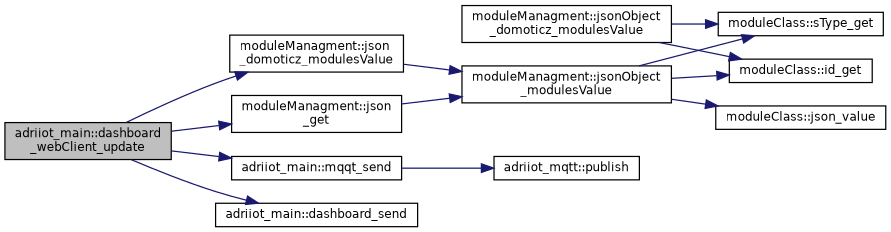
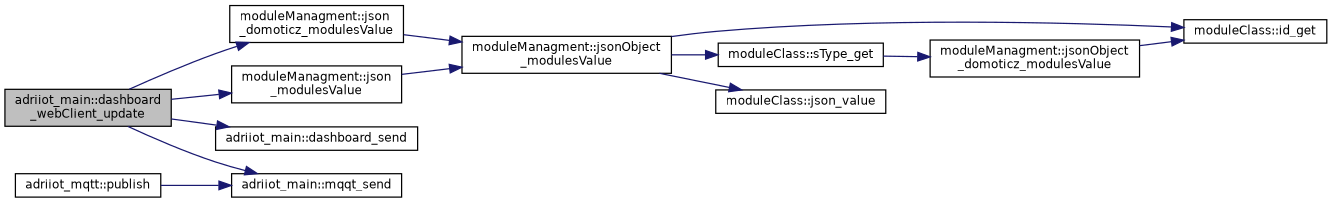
edge "moduleManagment::jsonObject _domoticz_modulesValue" -> "moduleClass::sType_get": reversed
node "moduleManagment::json _get": label "moduleManagment::json _get" -> "moduleManagment::json _modulesValue"
edge "adriiot_main::mqqt_send" -> "adriiot_mqtt::publish": reversed
